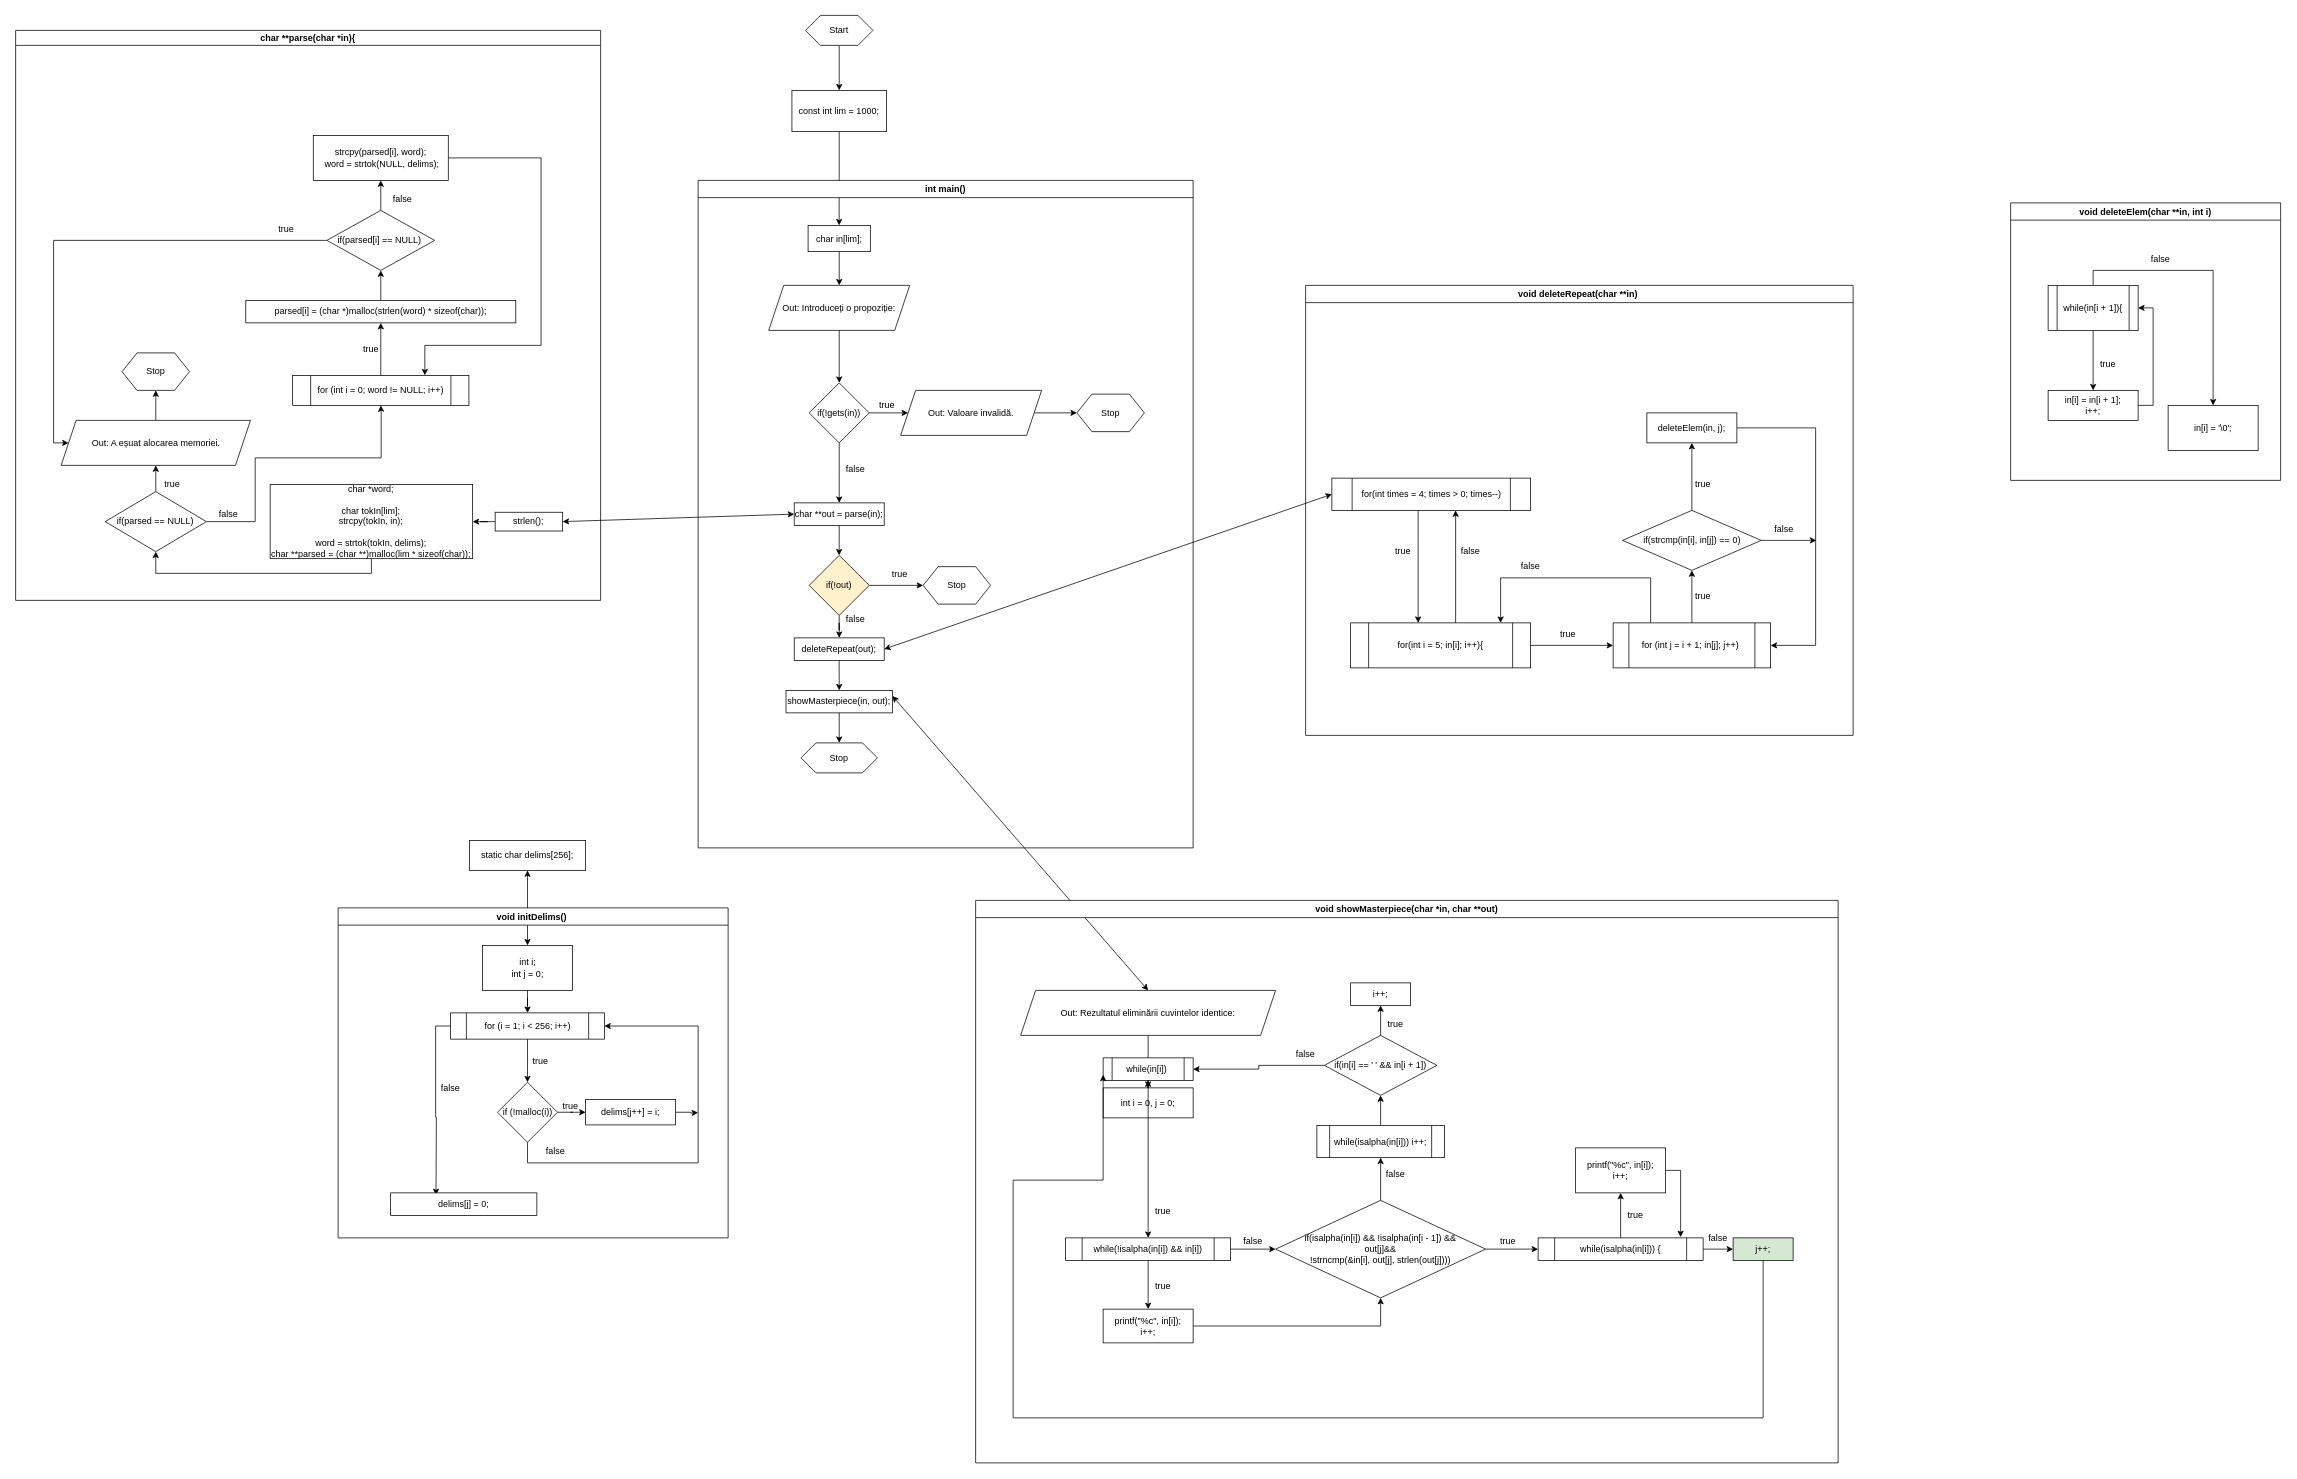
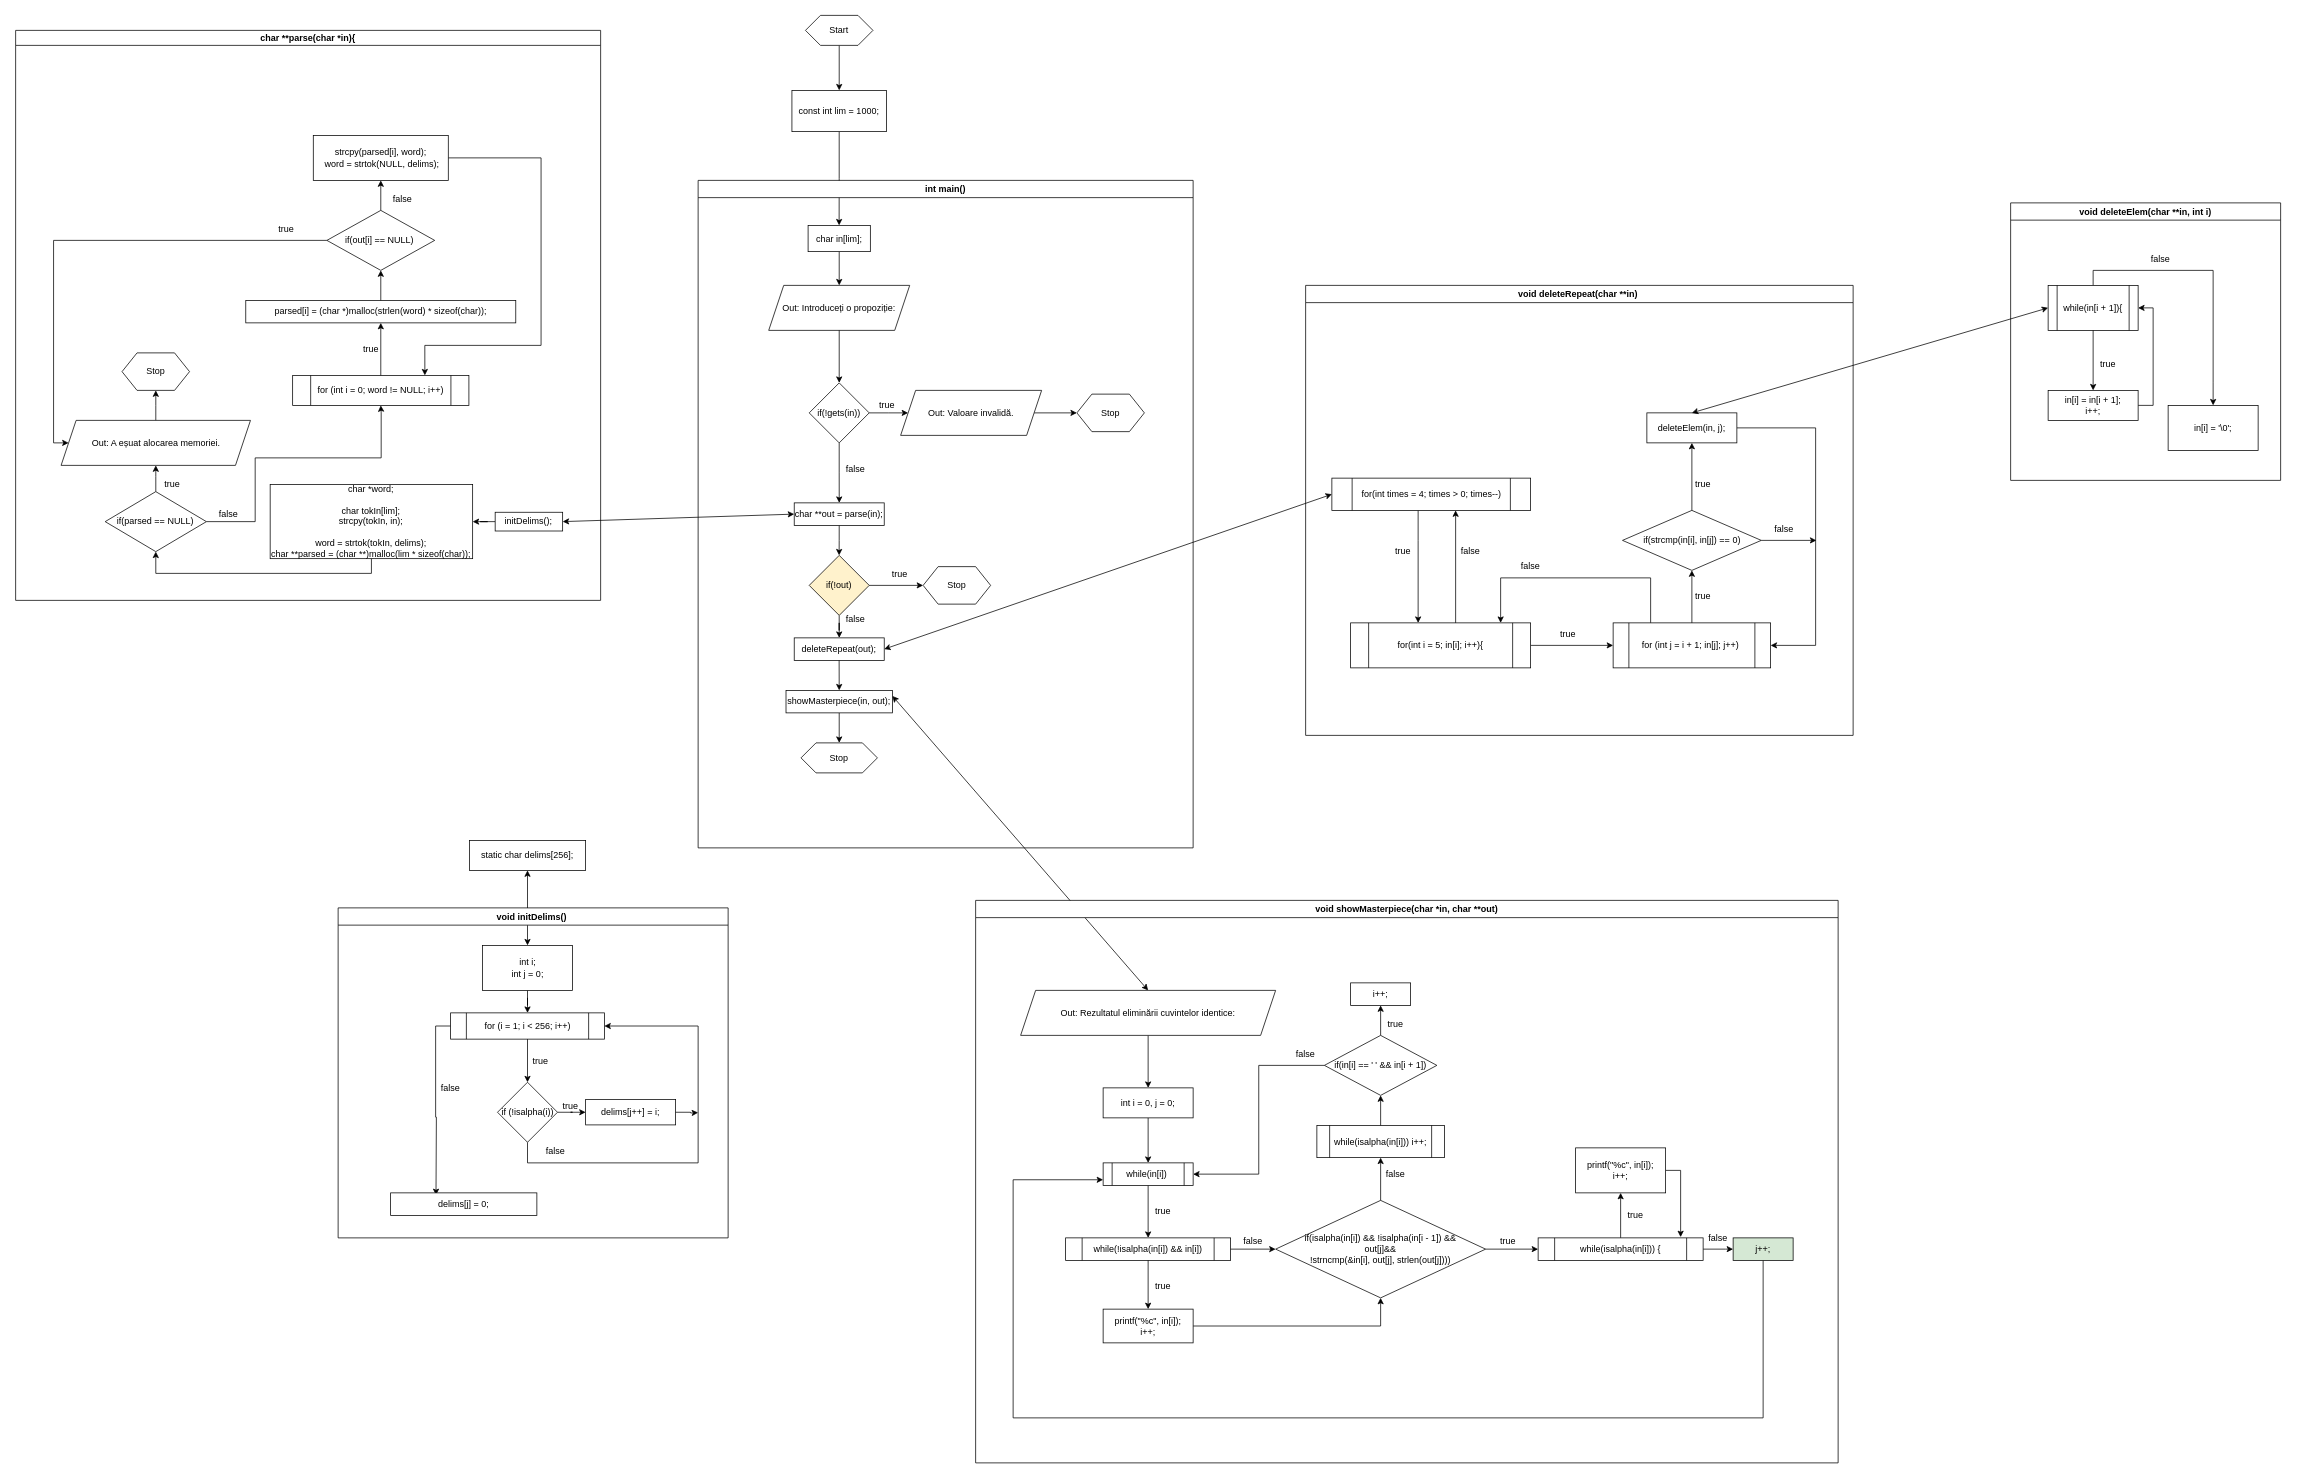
node "if(parsed[i] == NULL)": label "if(parsed[i] == NULL)" -> "if(out[i] == NULL)"
edge "while(in[i + 1]){" -- "deleteElem(in, j);": added
node "strlen();": label "strlen();" -> "initDelims();"
node "while(in[i])": moved (1148, 1069) -> (1148, 1174)
node "if (!malloc(i))": label "if (!malloc(i))" -> "if (!isalpha(i))"
